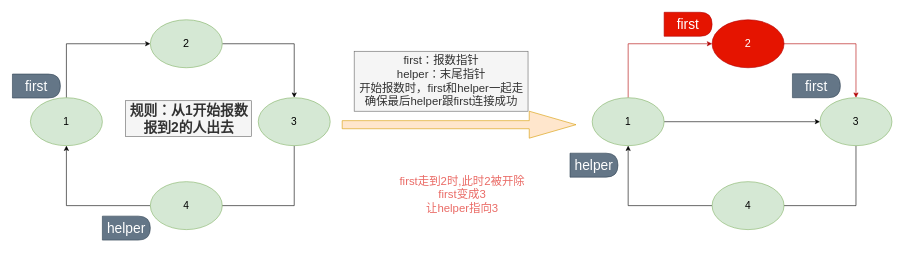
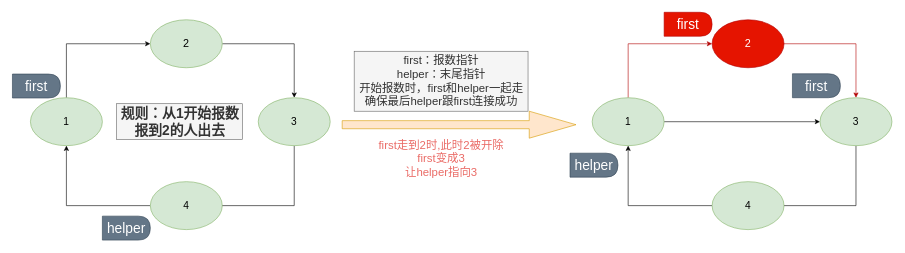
node "规则：从1开始报数 报到2的人出去": moved (188, 119) -> (179, 122)
node "first走到2时,此时2被开除first变成3让helper指向3": moved (462, 195) -> (441, 159)
